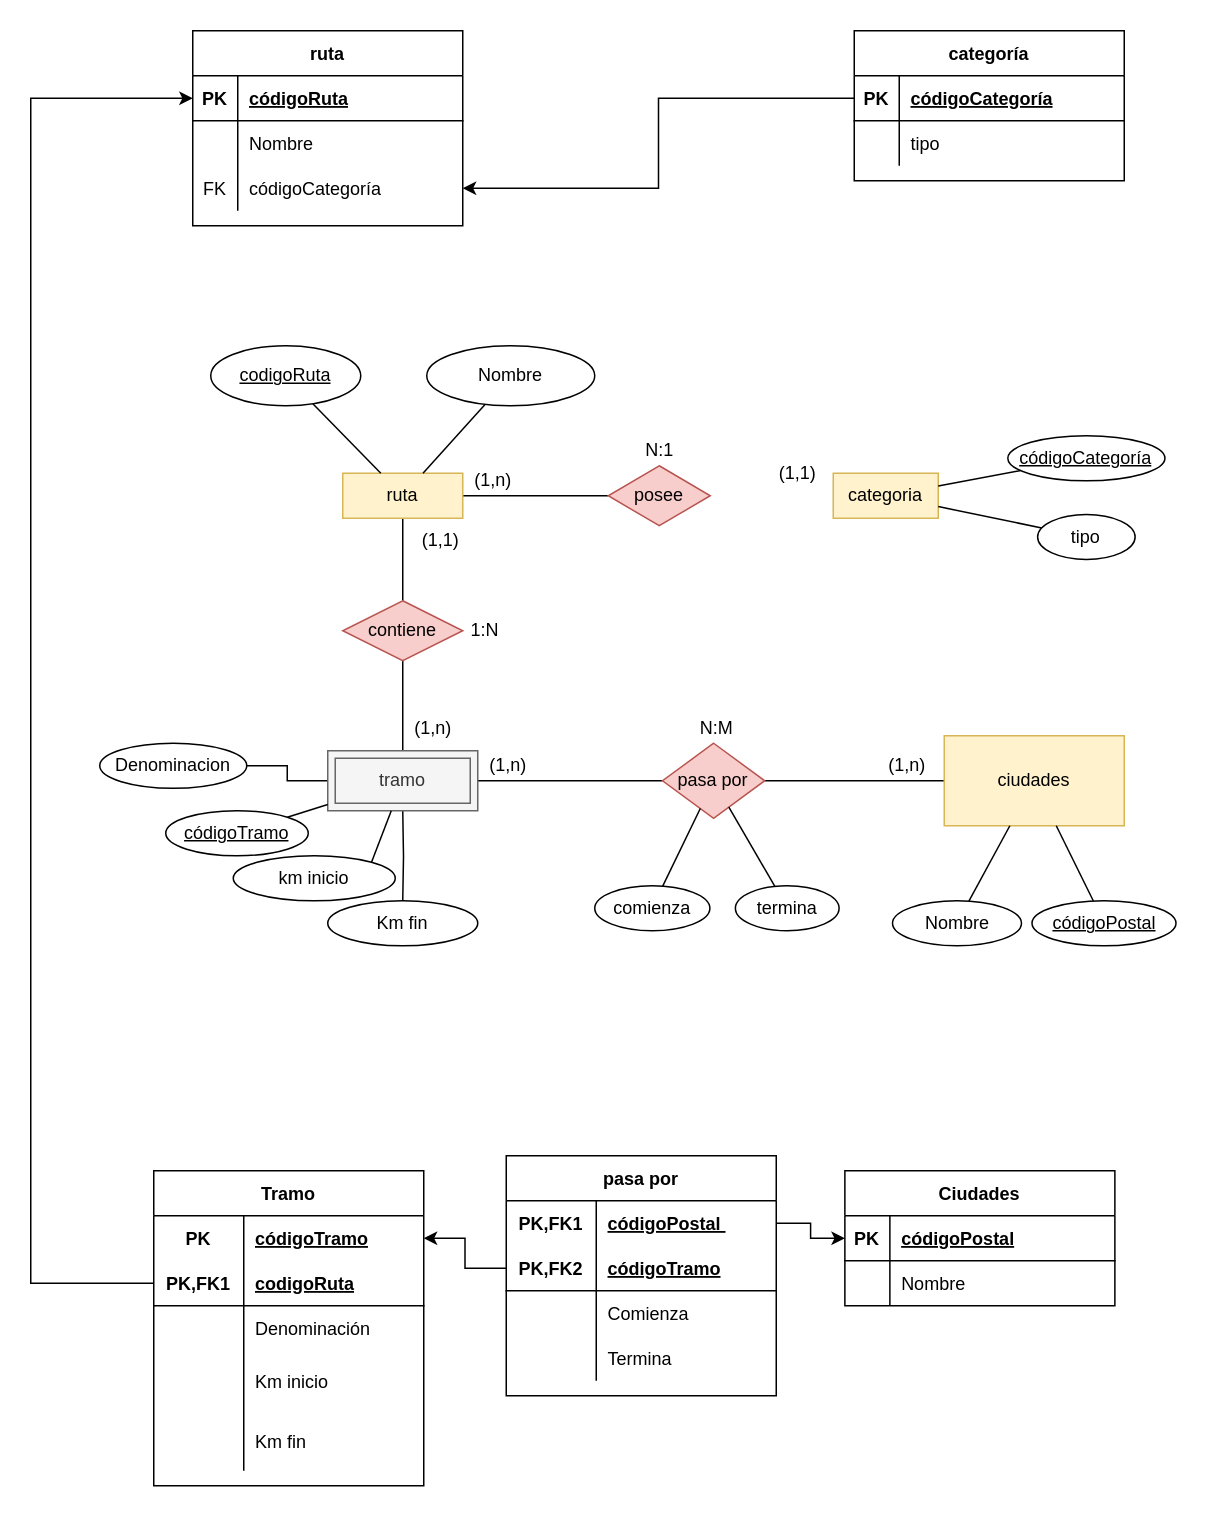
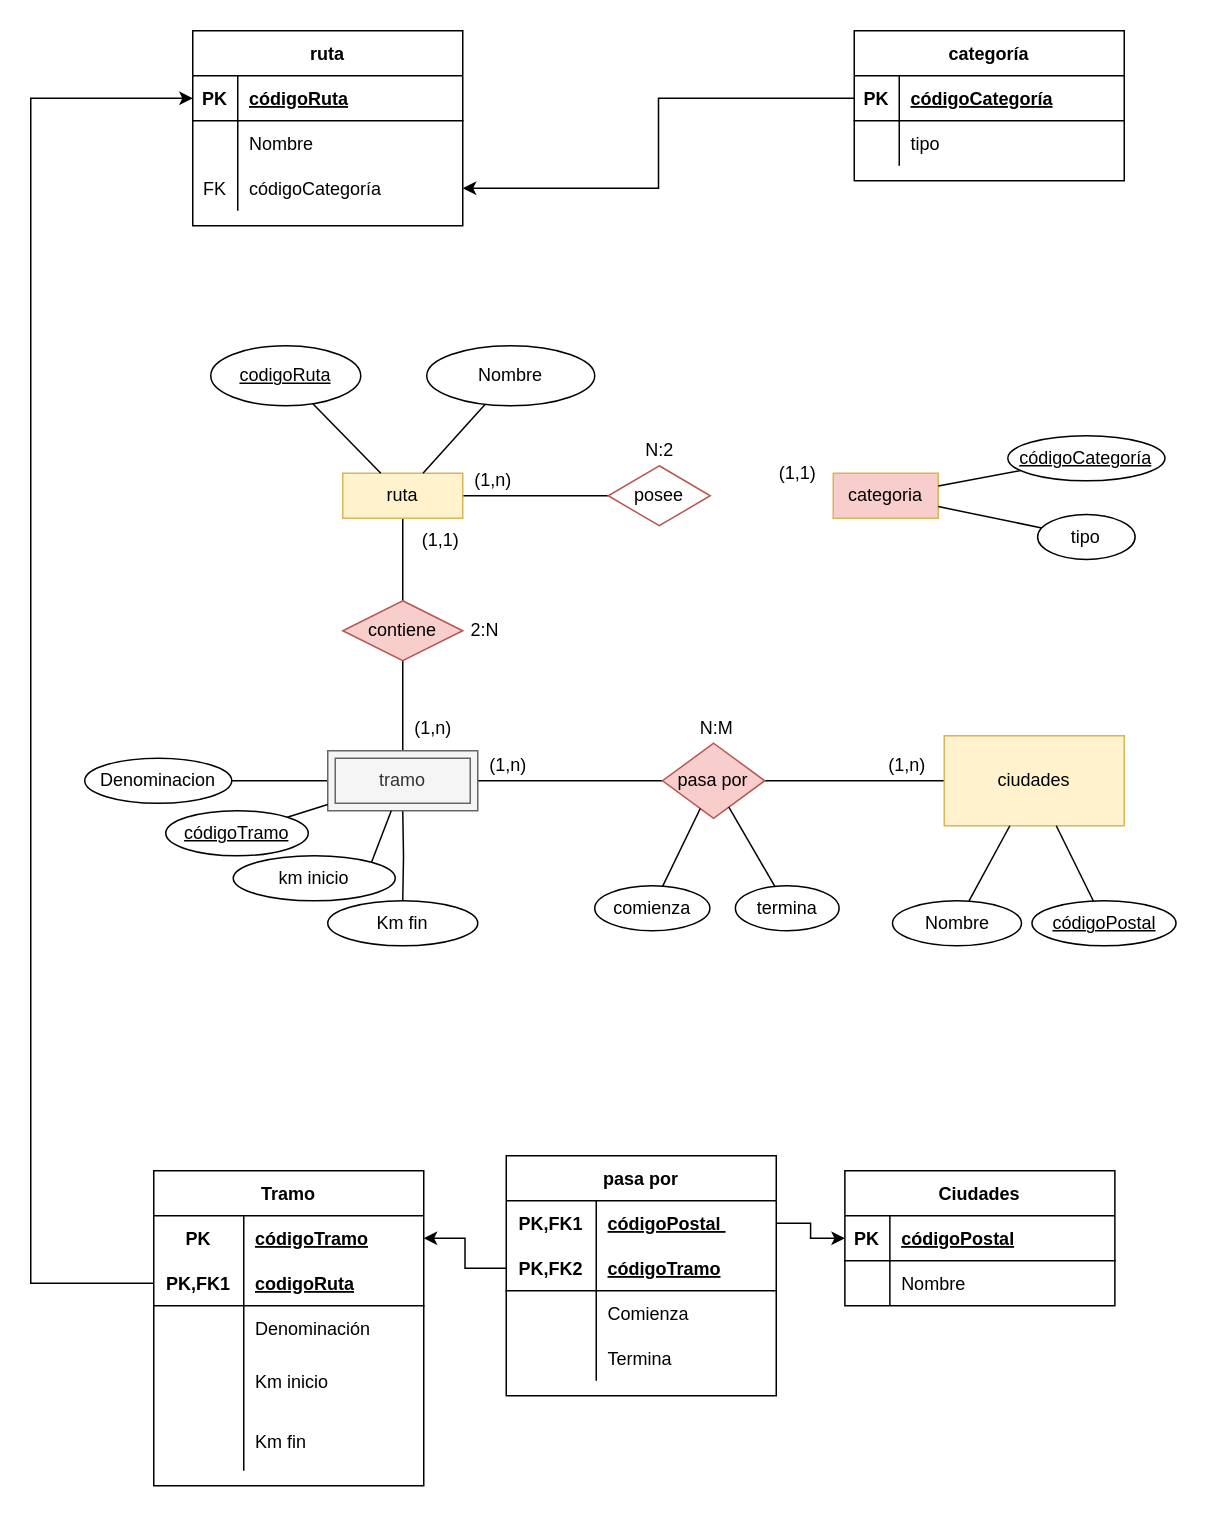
node "N:1": label "N:1" -> "N:2"
node "posee": fillcolor #f8cecc -> #ffffff
node "categoria": fillcolor #fff2cc -> #f8cecc
node "1:N": label "1:N" -> "2:N"
node "Denominacion": moved (173, 766) -> (158, 781)
